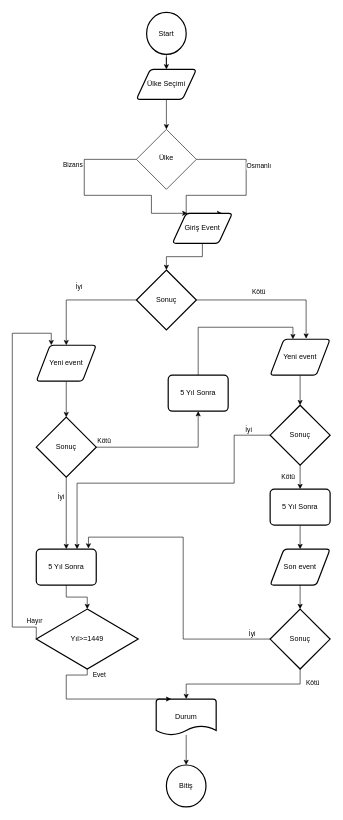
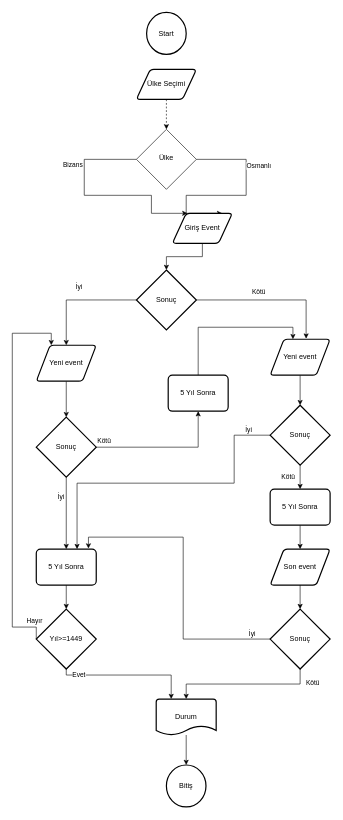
edge "Start" -> "Ülke Seçimi": removed
edge "Ülke Seçimi" -> "Ülke": style solid -> dashed
node "Yıl>=1449": size 102x60 -> 60x60
